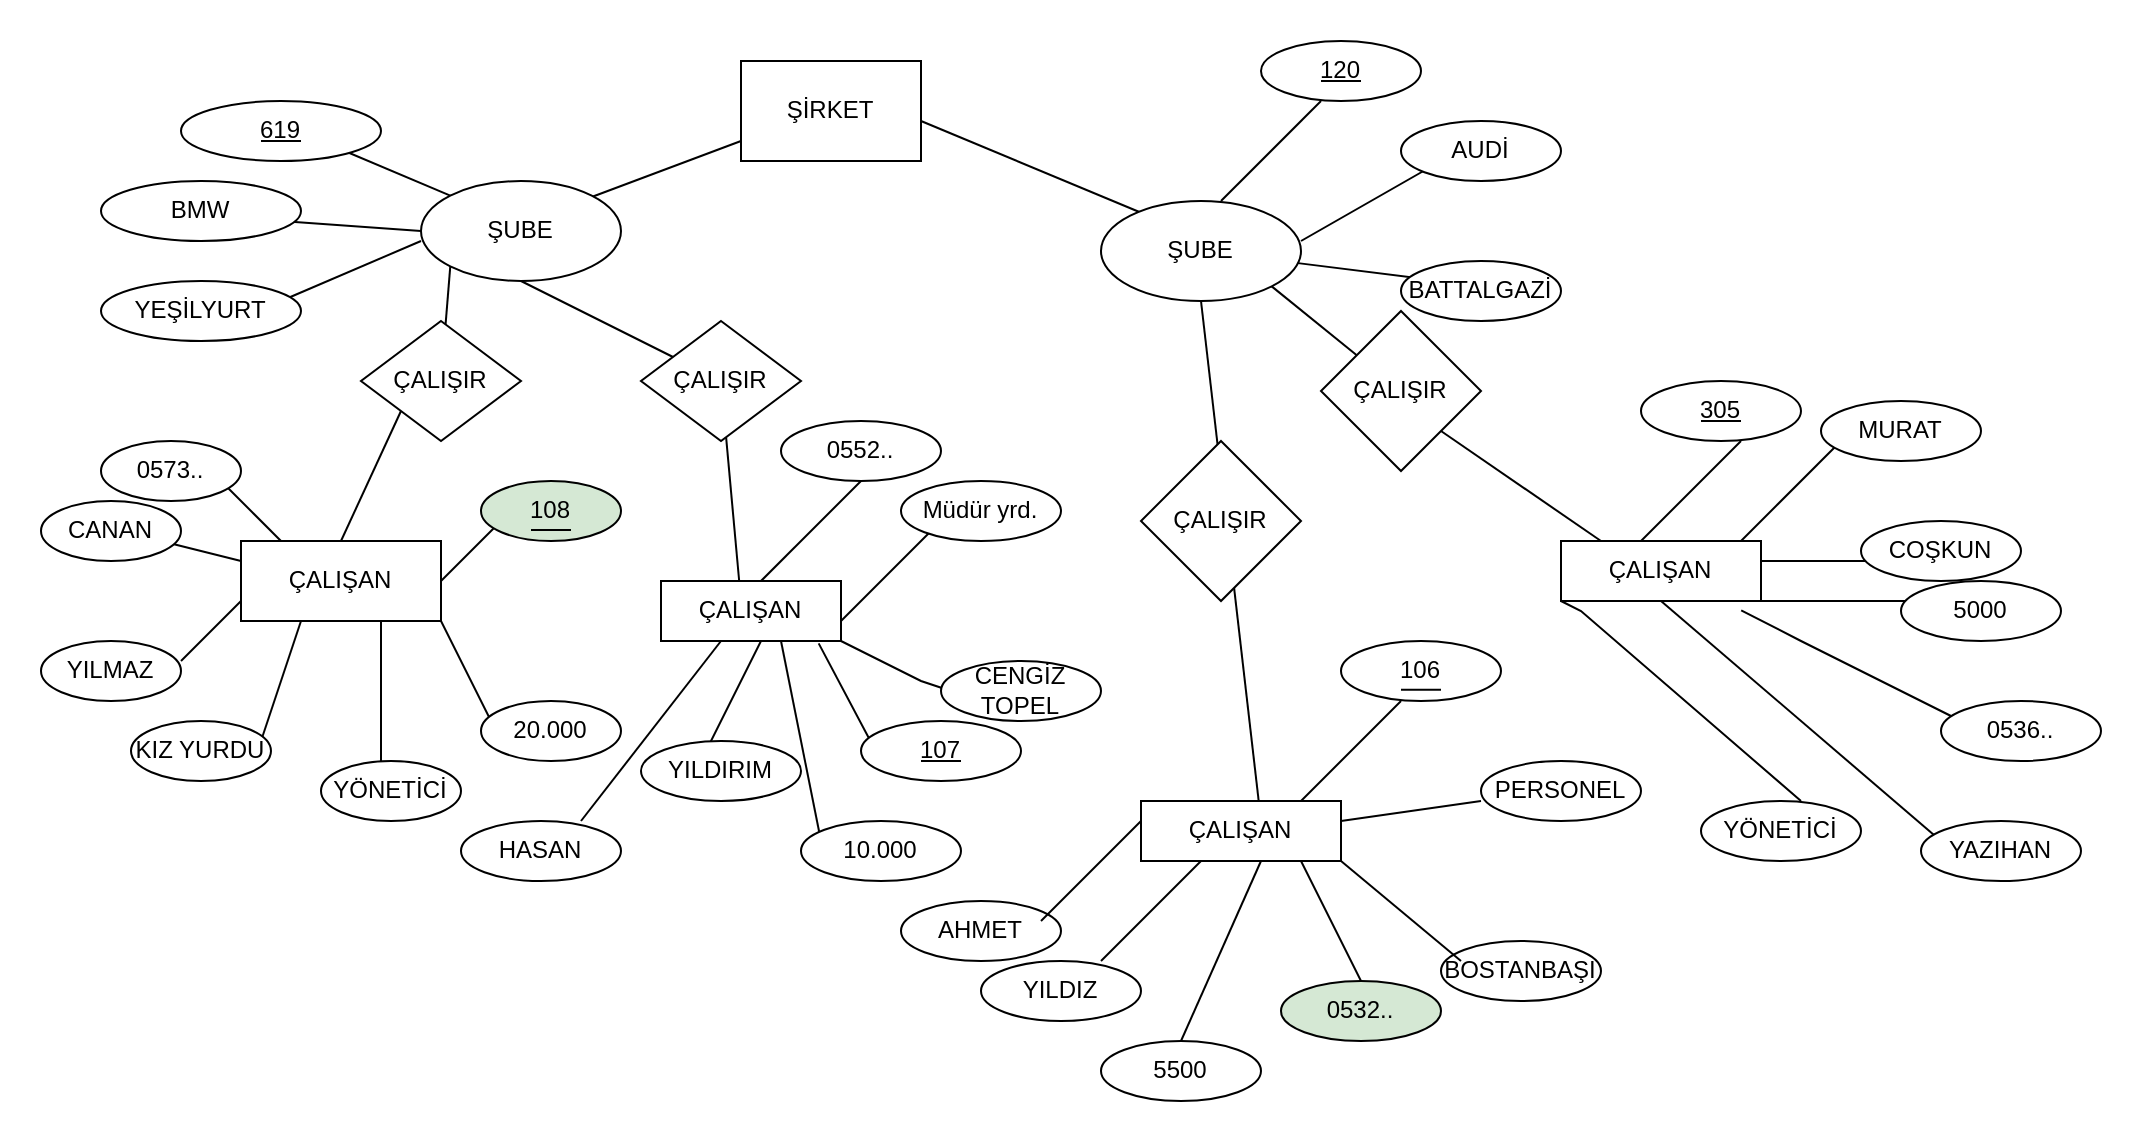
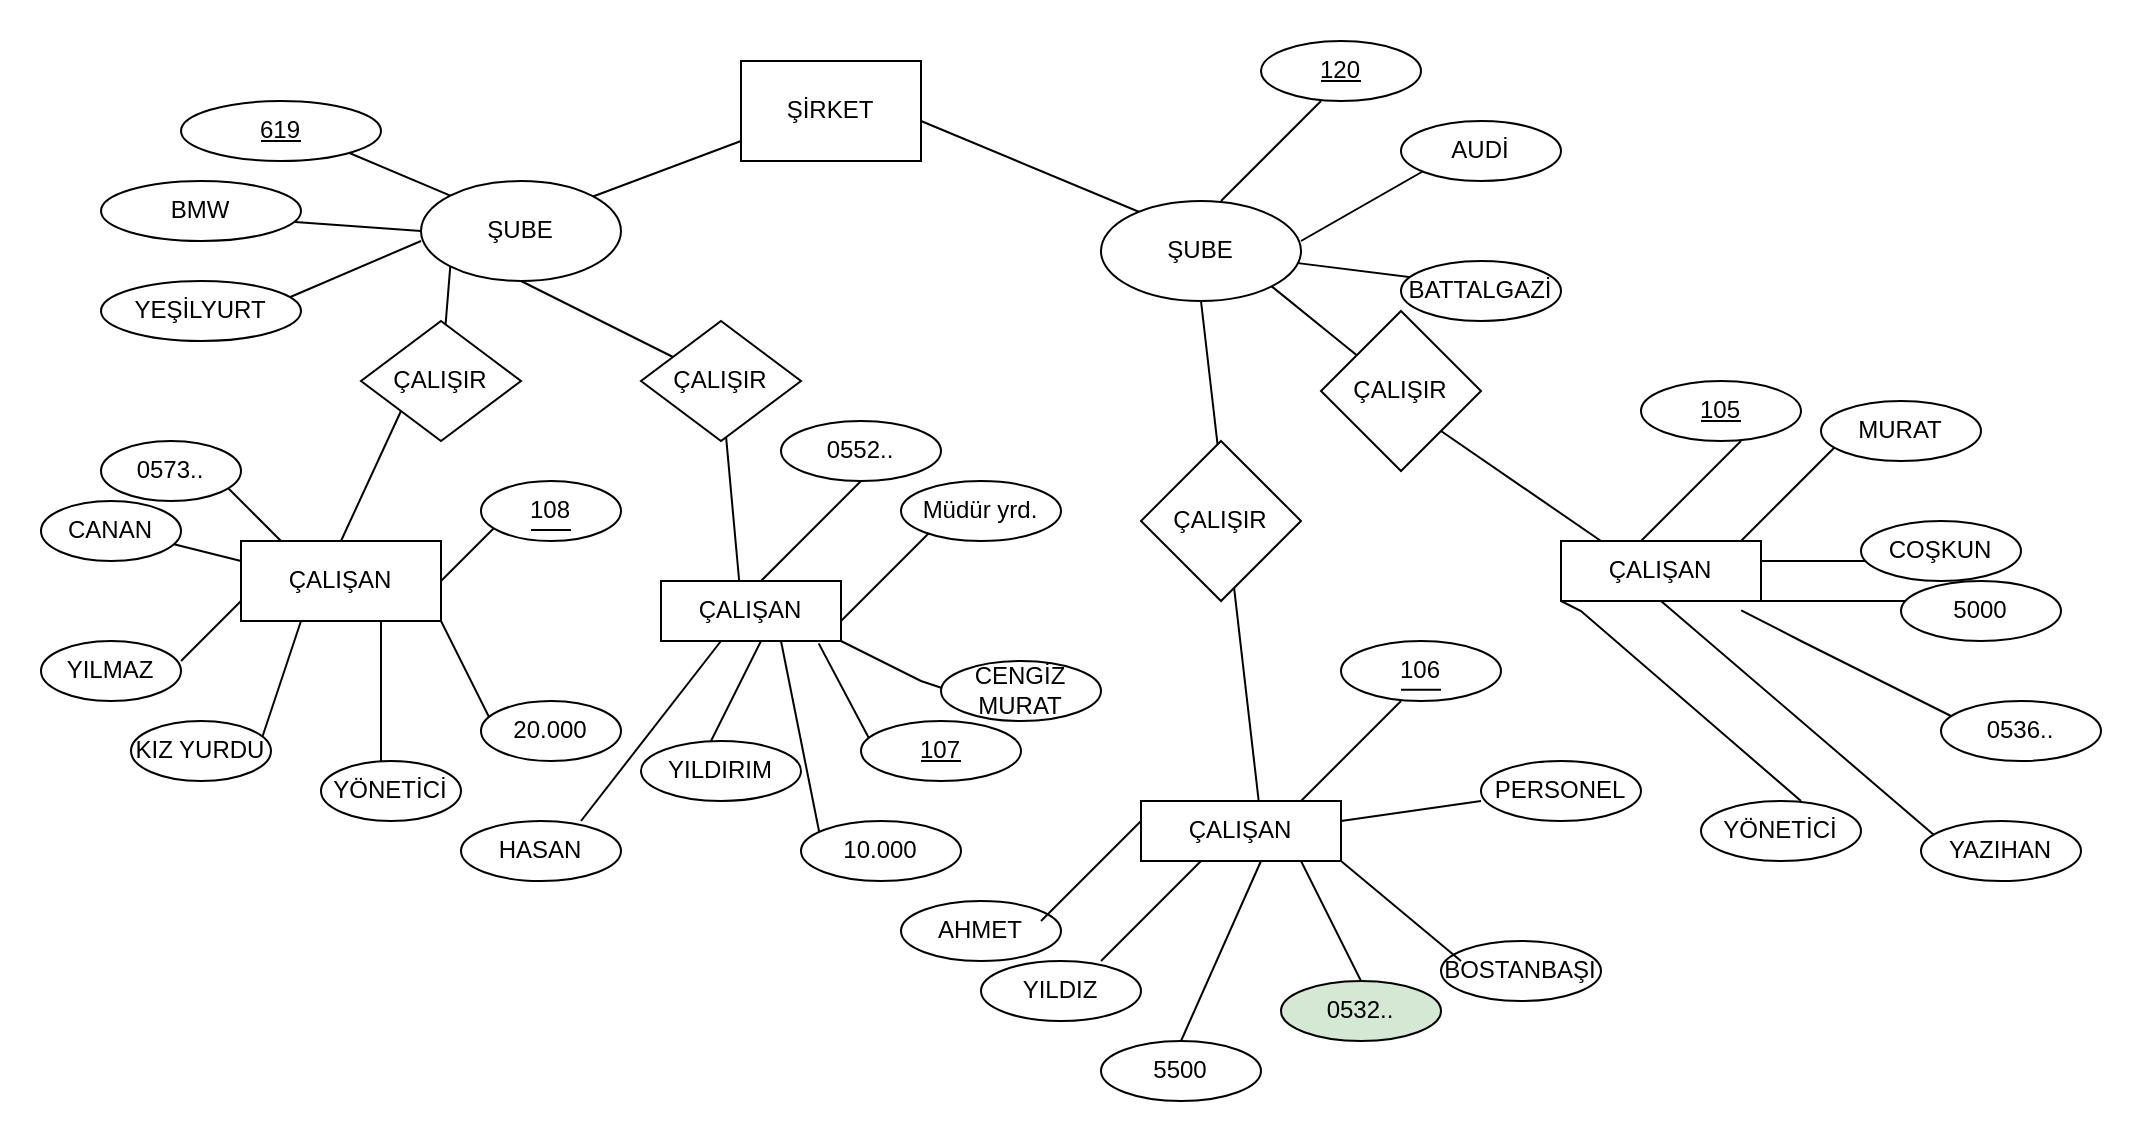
node "305": label "305" -> "105"
node "108": fillcolor #d5e8d4 -> #ffffff
node "CENGİZ TOPEL": label "CENGİZ TOPEL" -> "CENGİZ MURAT"
